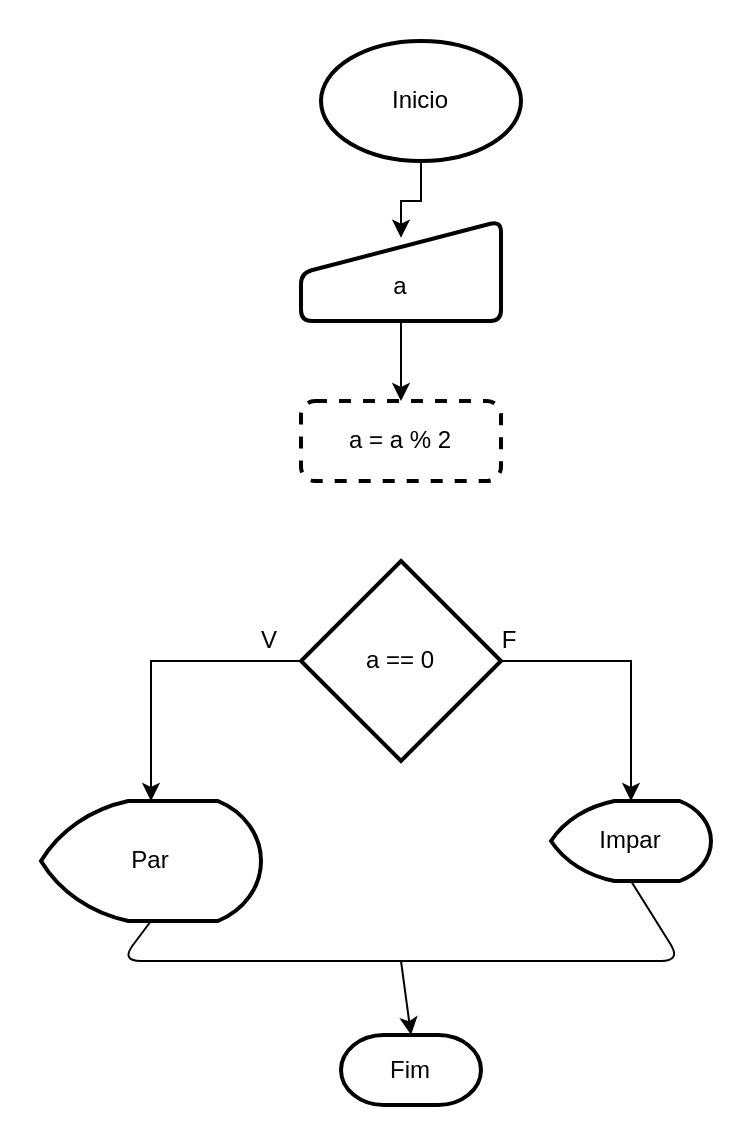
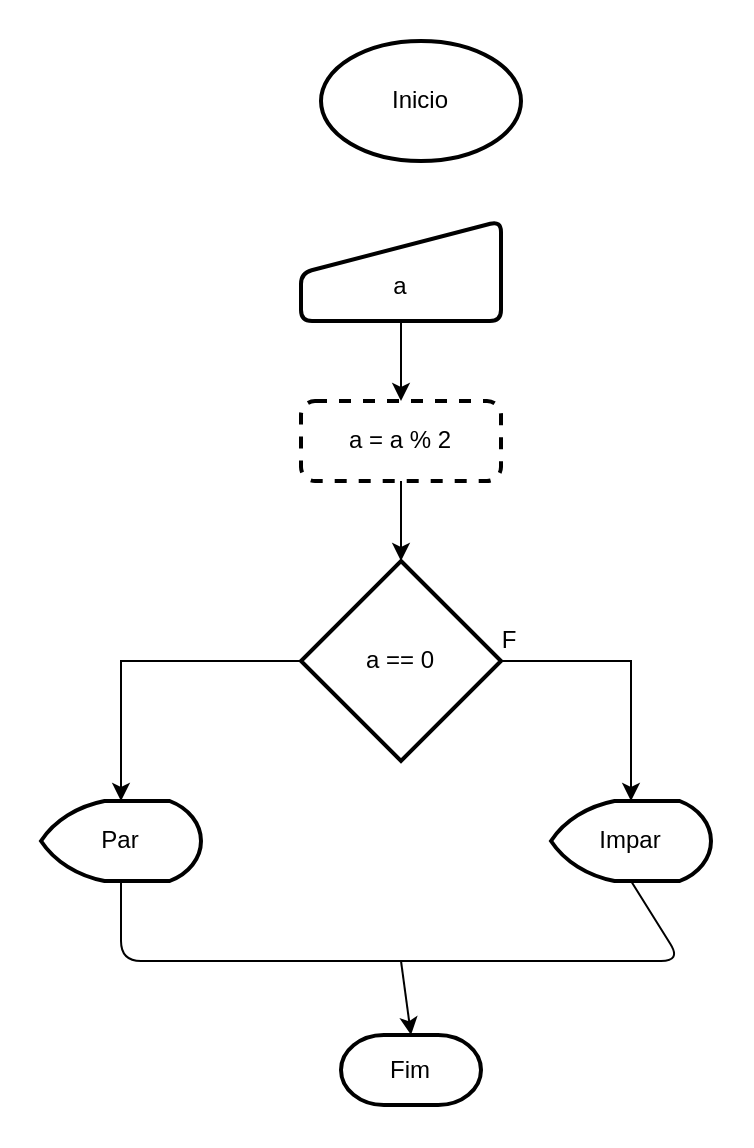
edge "Inicio" -> "a": removed
edge "a = a % 2" -> "a == 0": added
node "V": removed
node "Par": size 220x120 -> 160x80
